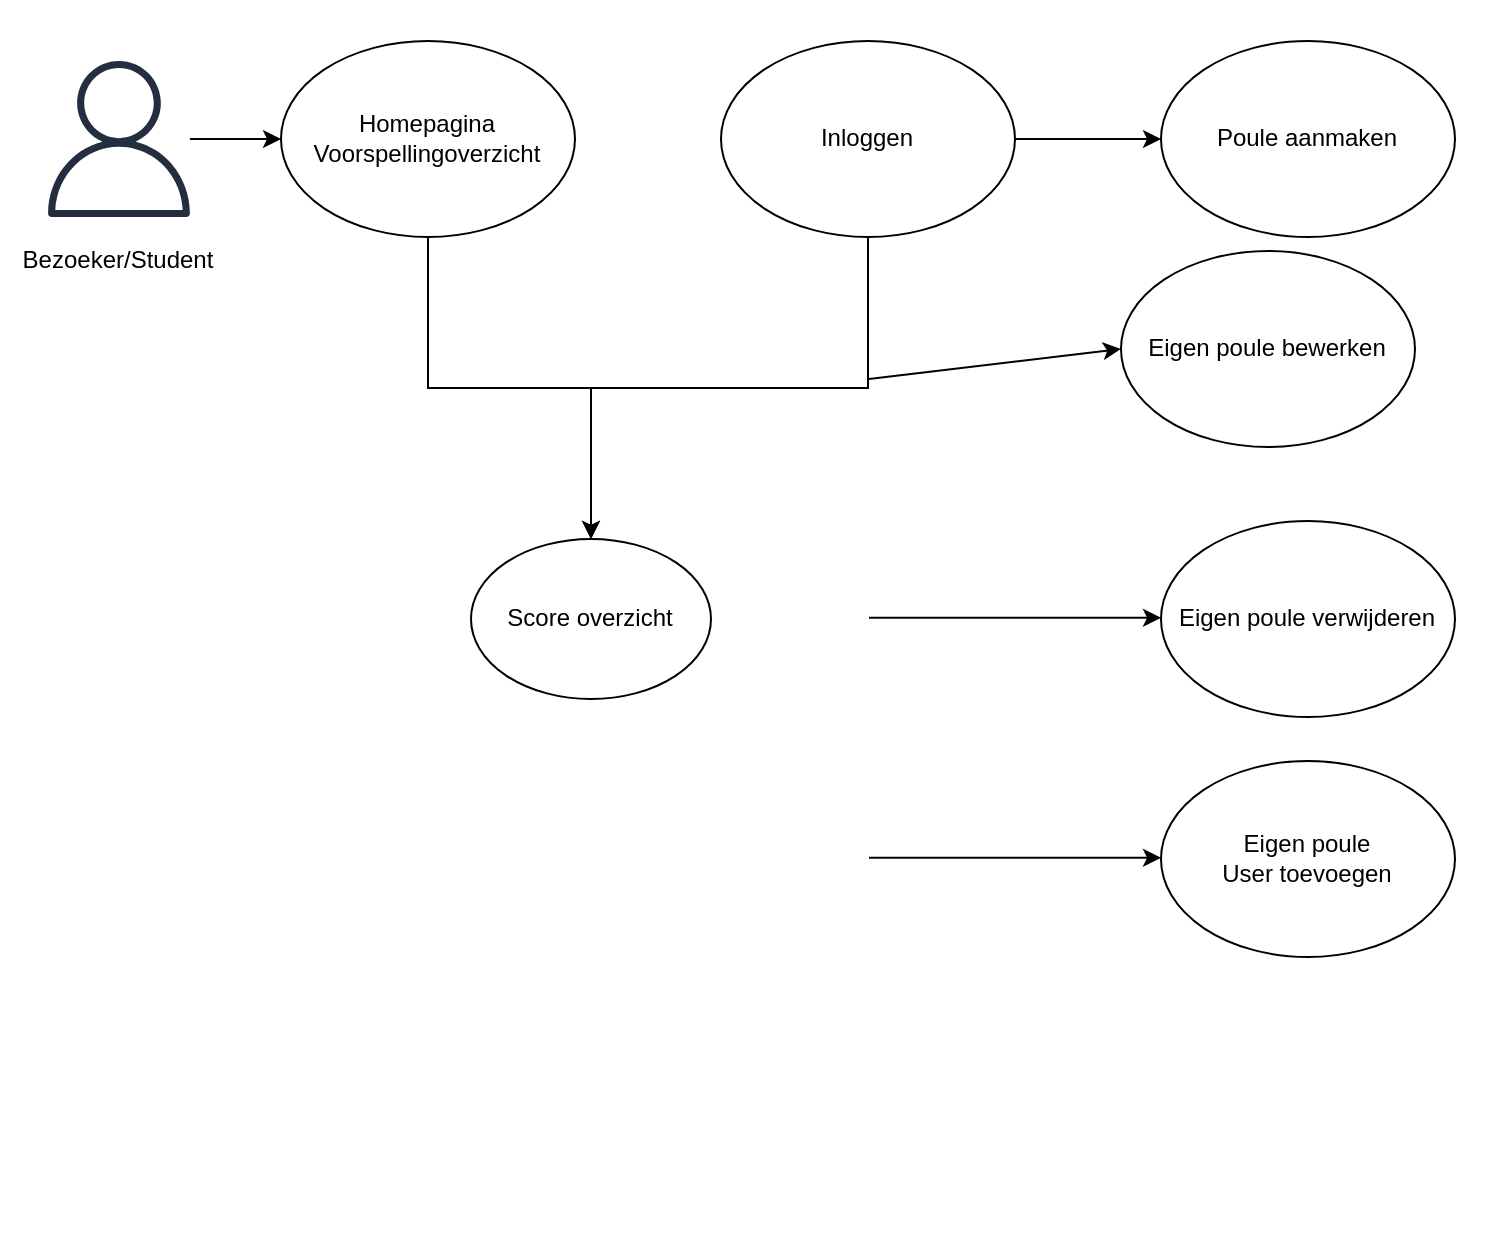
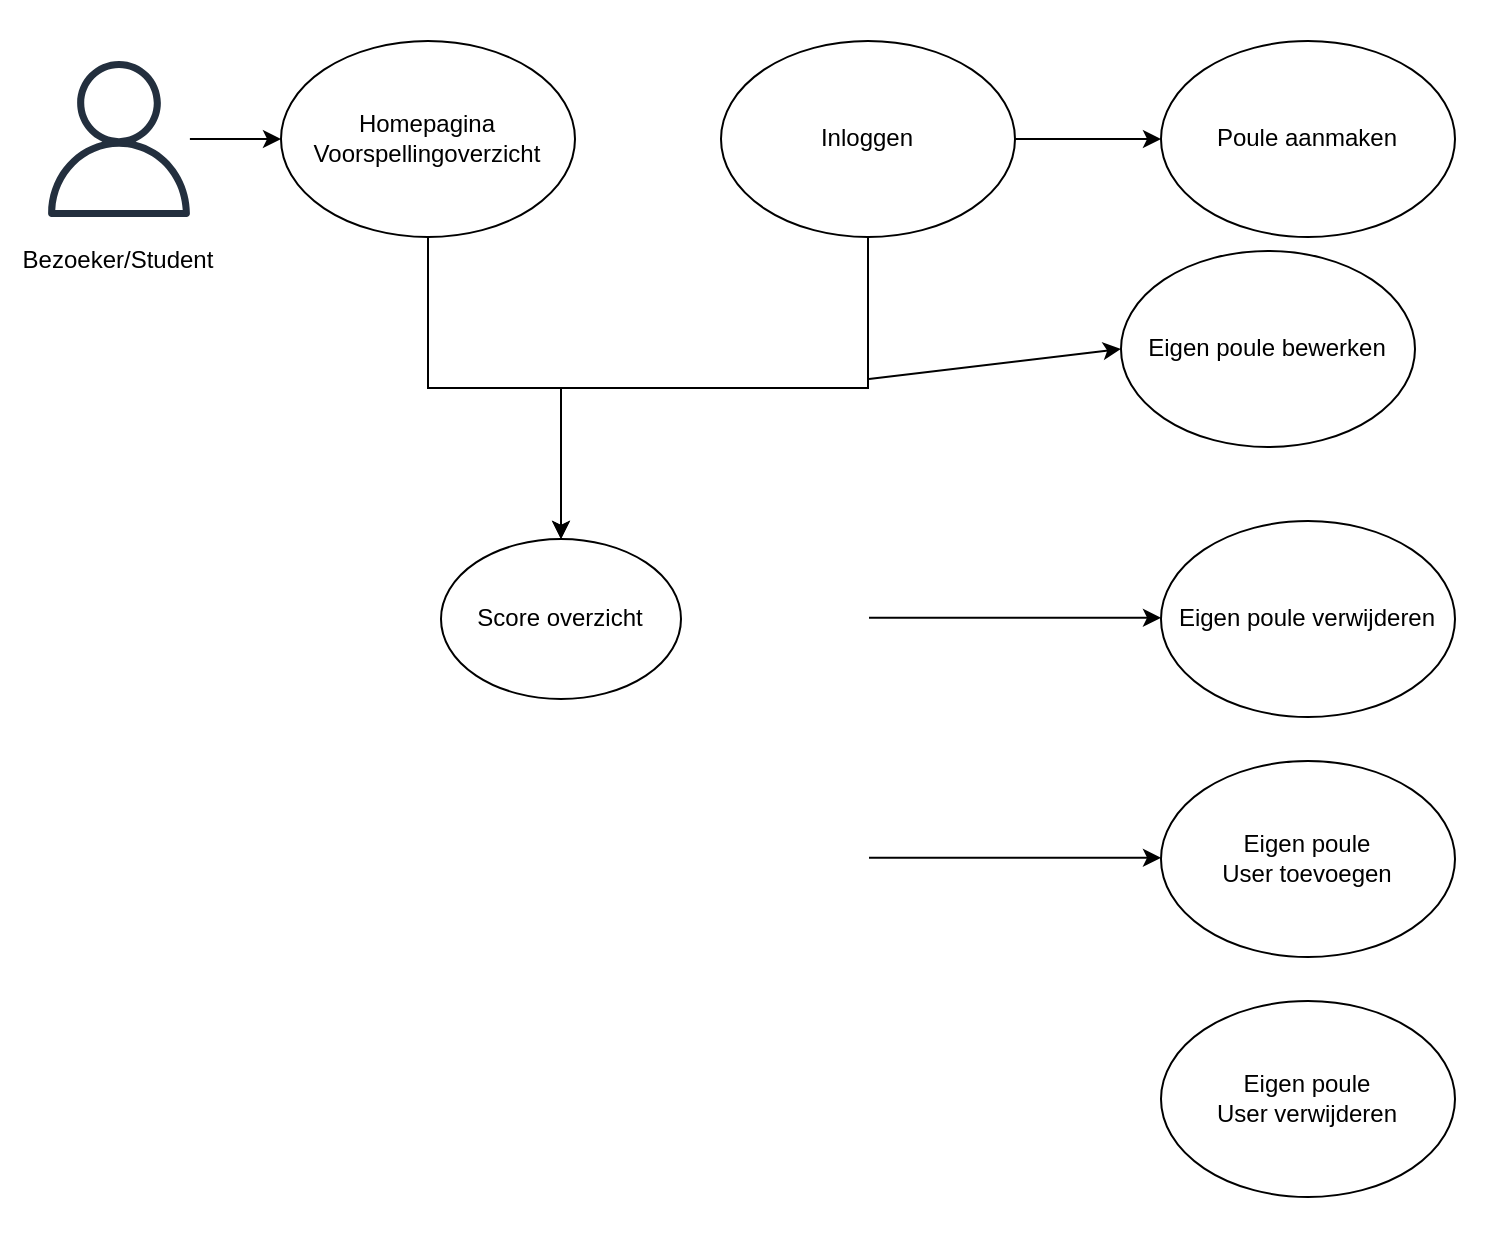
node "Score overzicht": moved (591, 619) -> (561, 619)
node "Eigen poule User verwijderen": added
